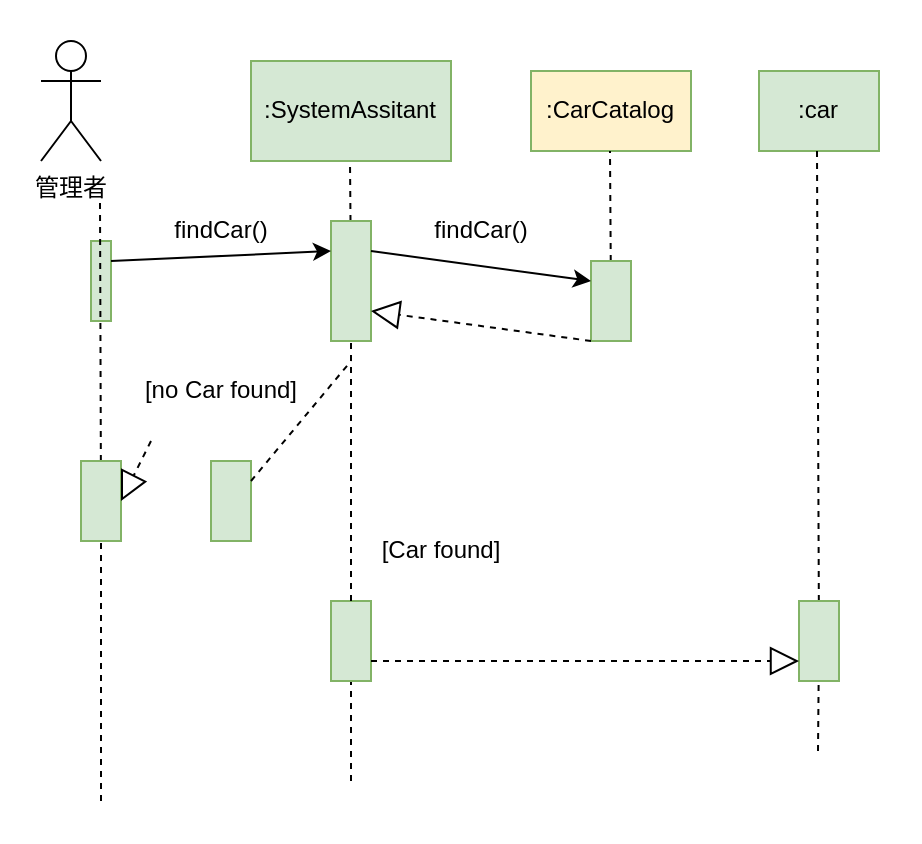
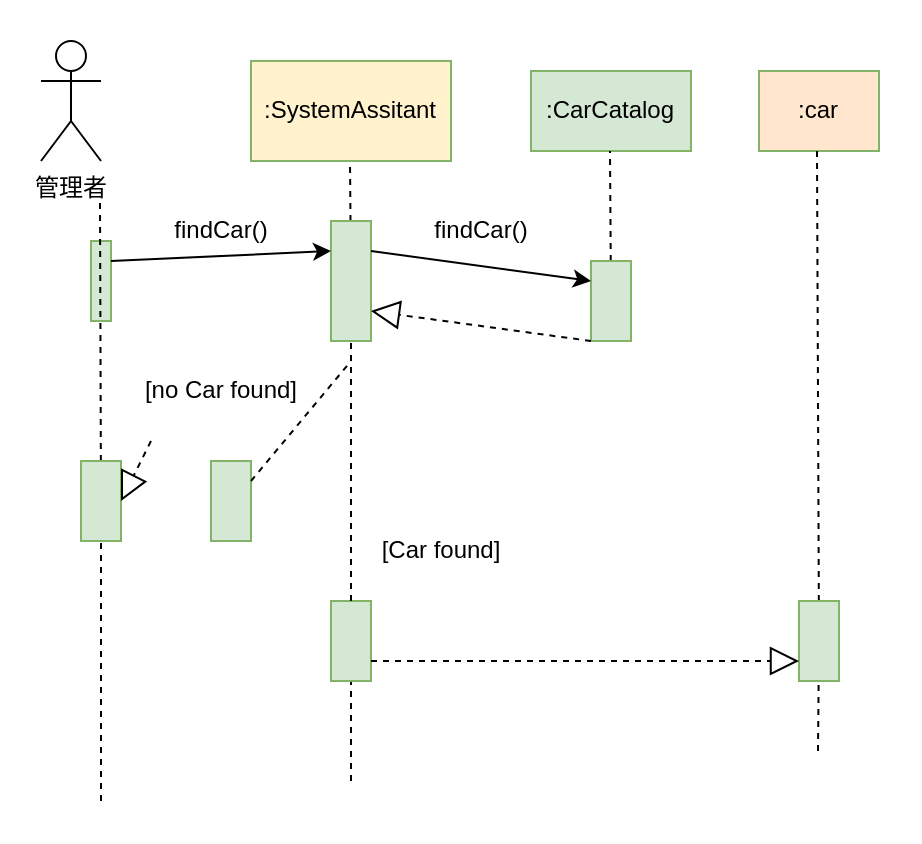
node ":SystemAssitant": fillcolor #d5e8d4 -> #fff2cc
node ":CarCatalog": fillcolor #fff2cc -> #d5e8d4
node ":car": fillcolor #d5e8d4 -> #ffe6cc
